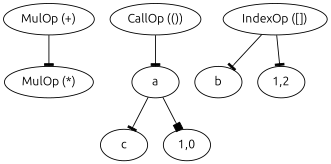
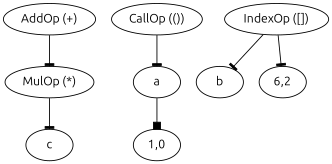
node "MulOp (+)": label "MulOp (+)" -> "AddOp (+)"
node "1,2": label "1,2" -> "6,2"
edge "a" -> "c": now "MulOp (*)" -> "c"
